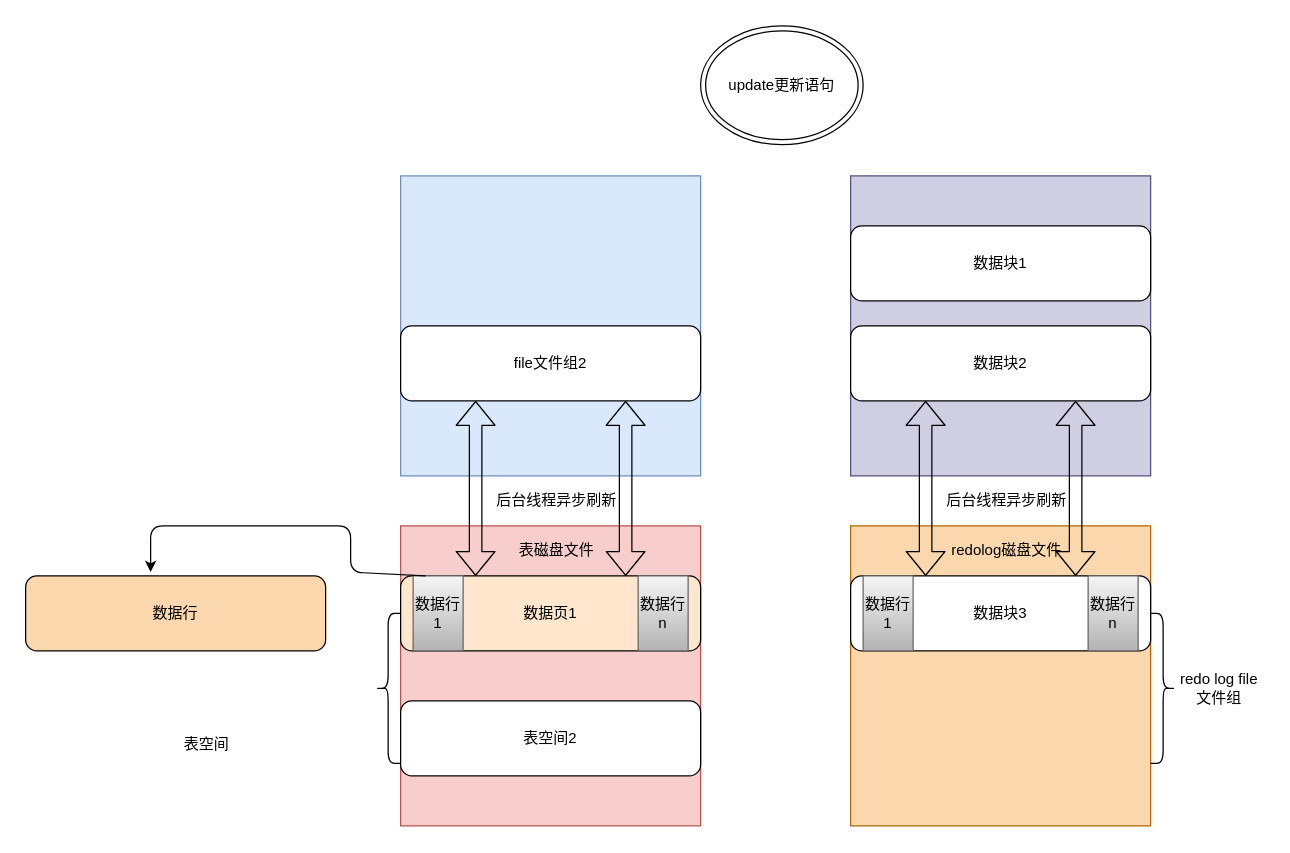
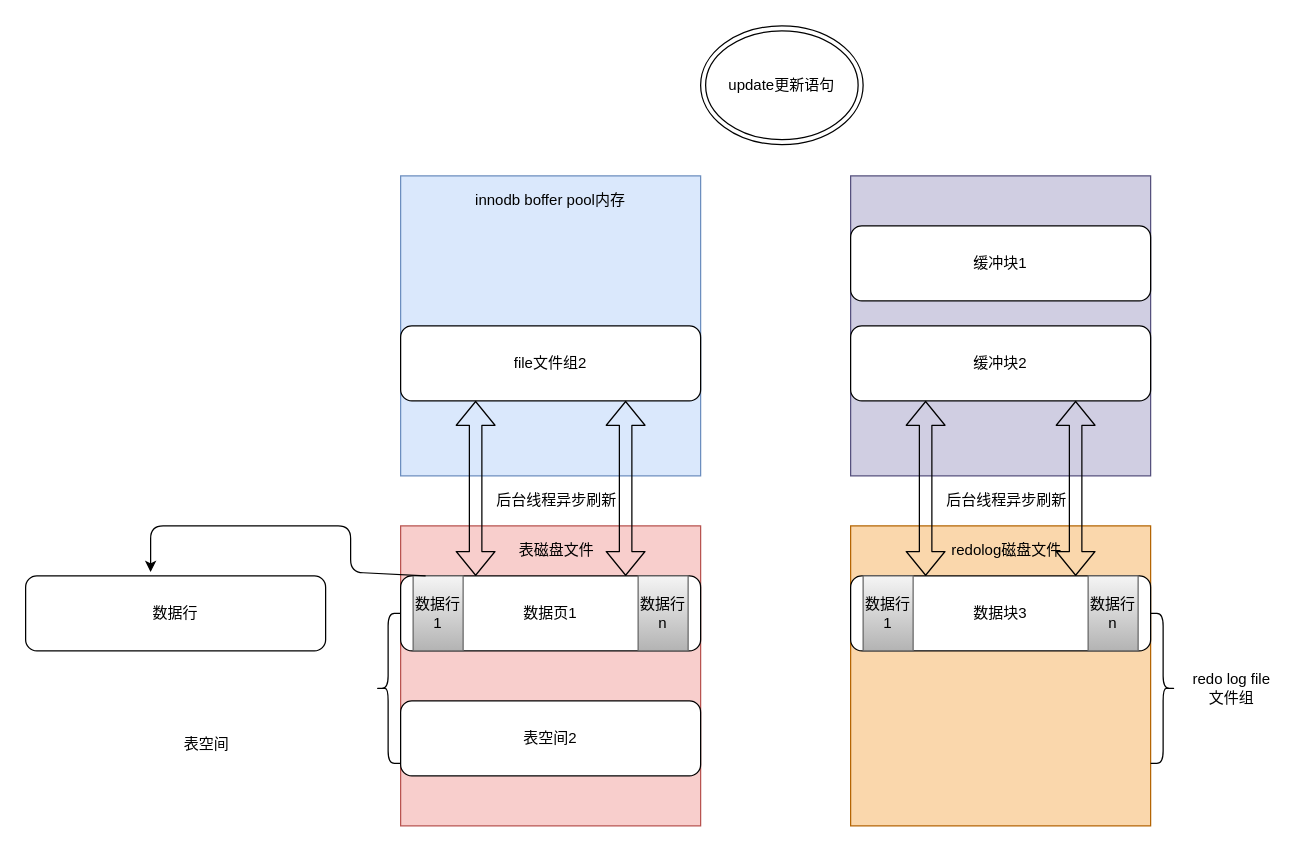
node "innodb boffer pool内存": added
node "数据块1": label "数据块1" -> "缓冲块1"
node "数据块2": label "数据块2" -> "缓冲块2"
node "数据行": fillcolor #fad7ac -> #ffffff
node "数据页1": fillcolor #ffe6cc -> #ffffff
node "redo log file文件组": moved (1219, 688) -> (1232, 688)
